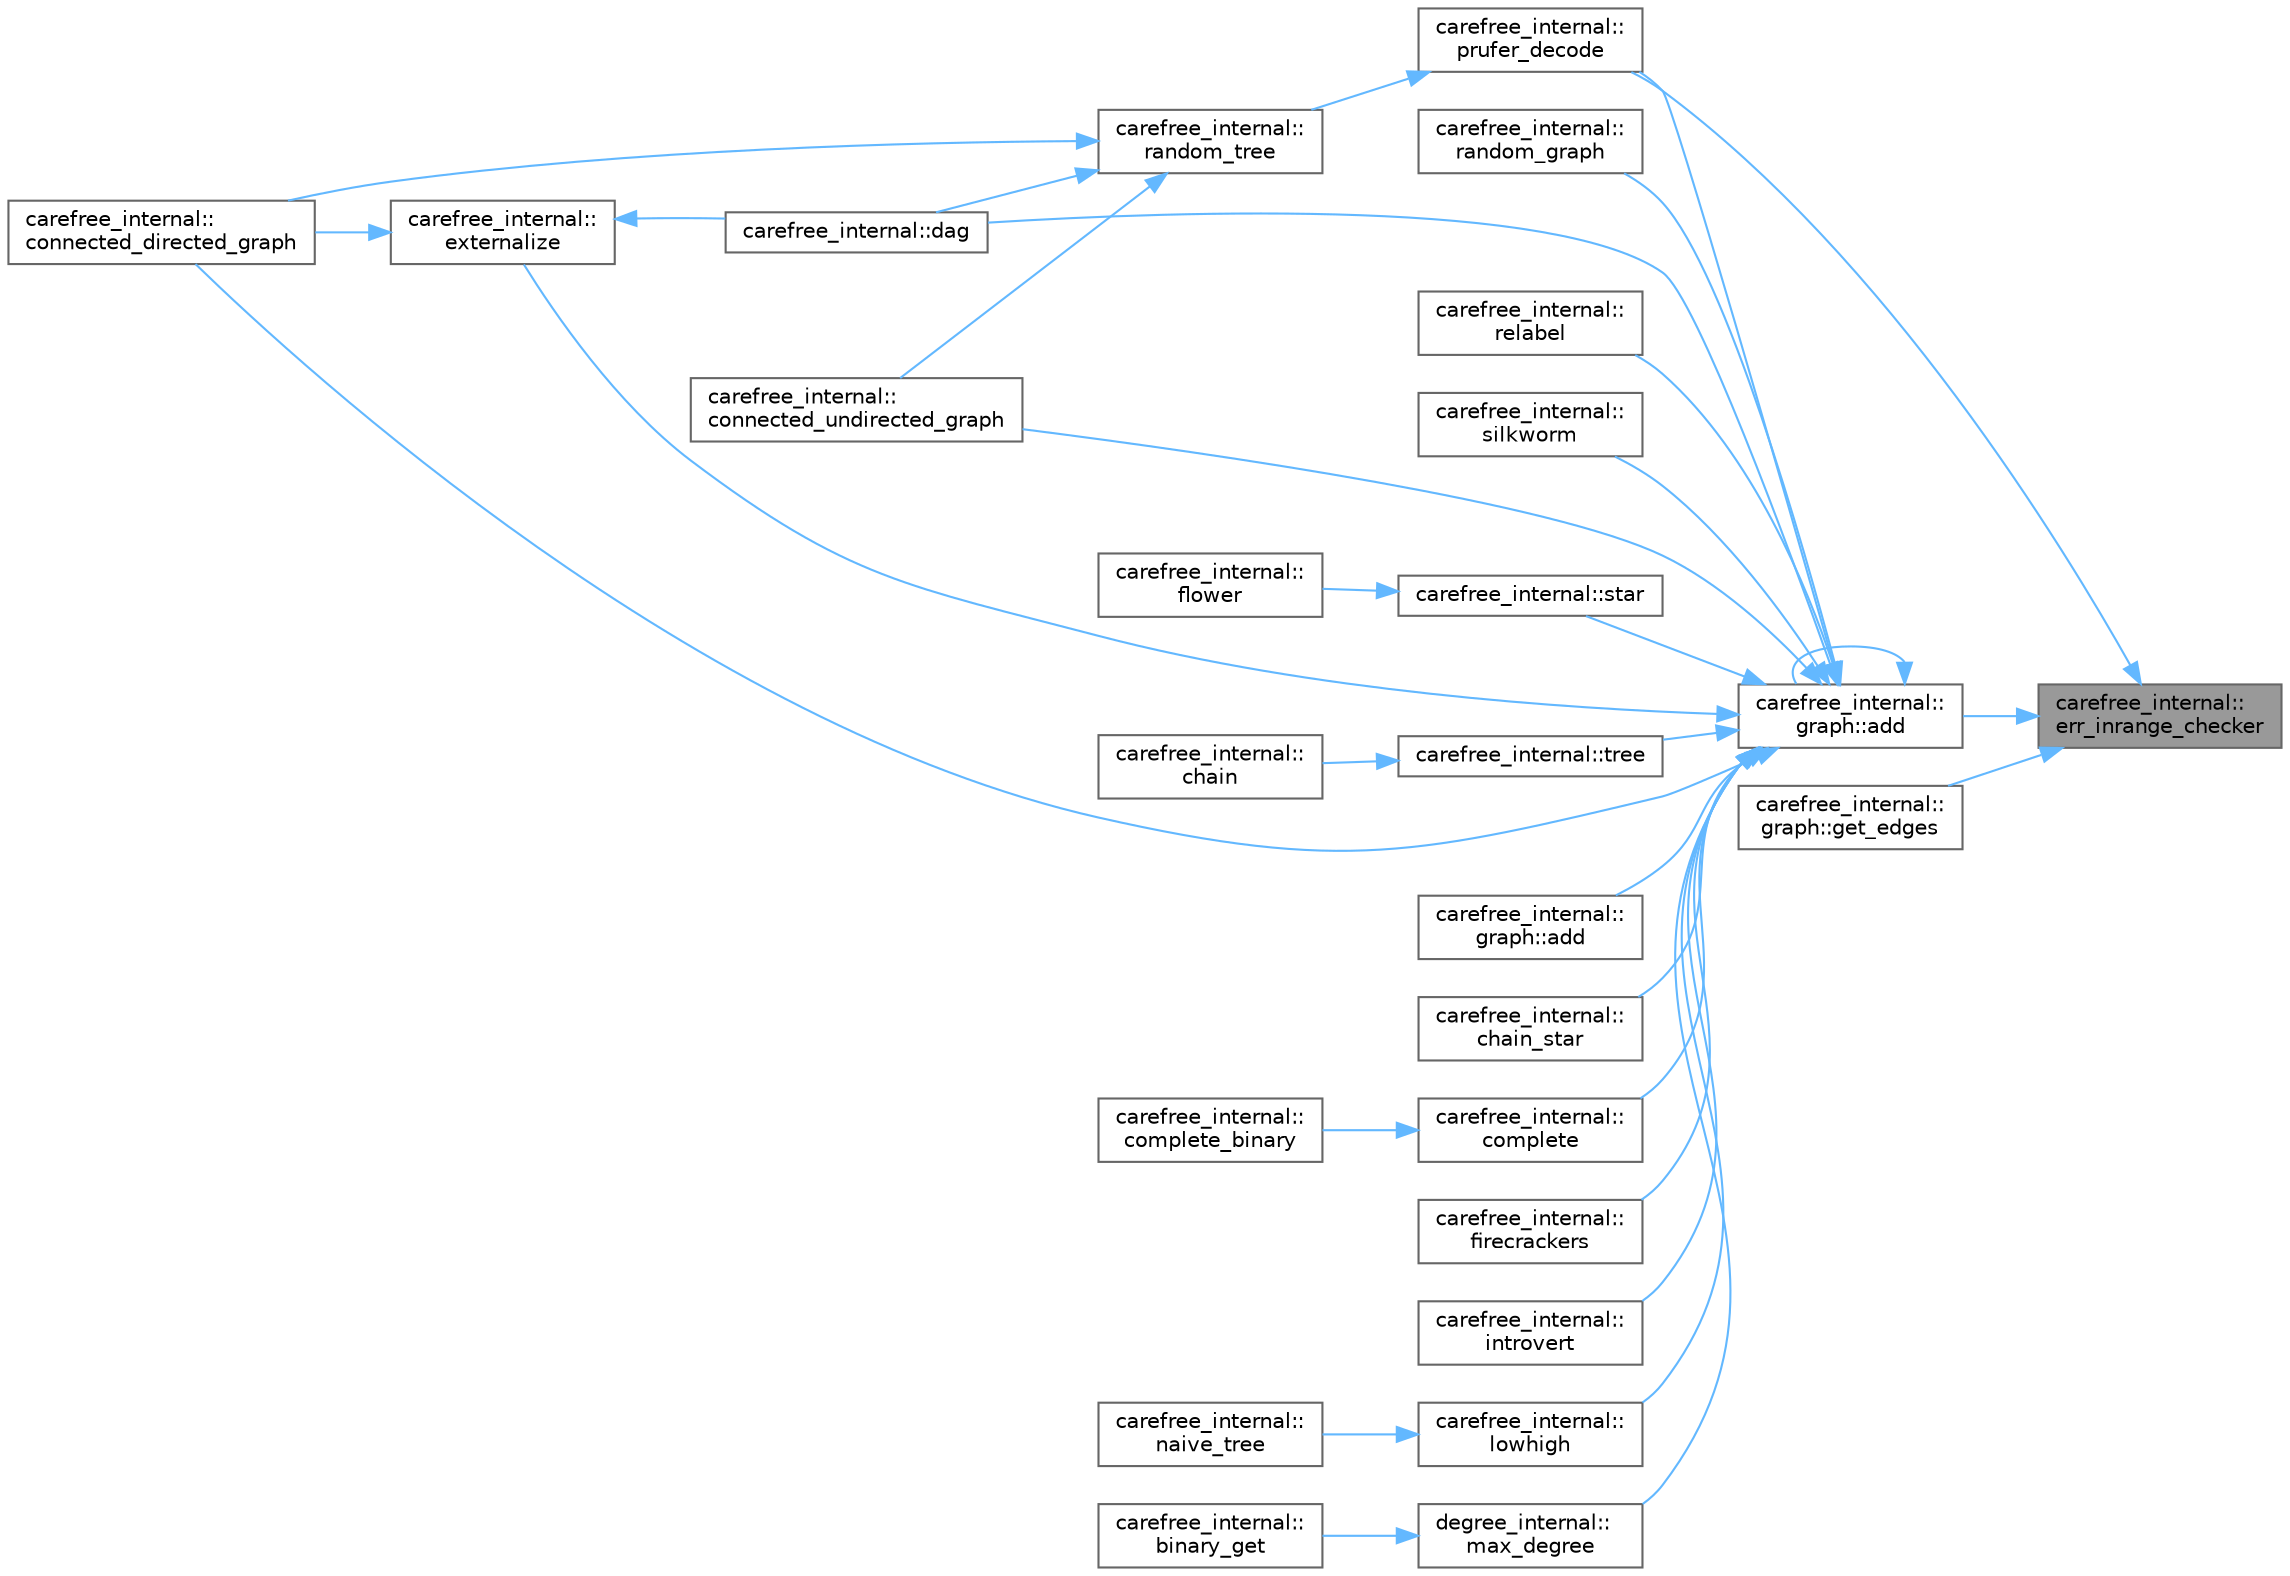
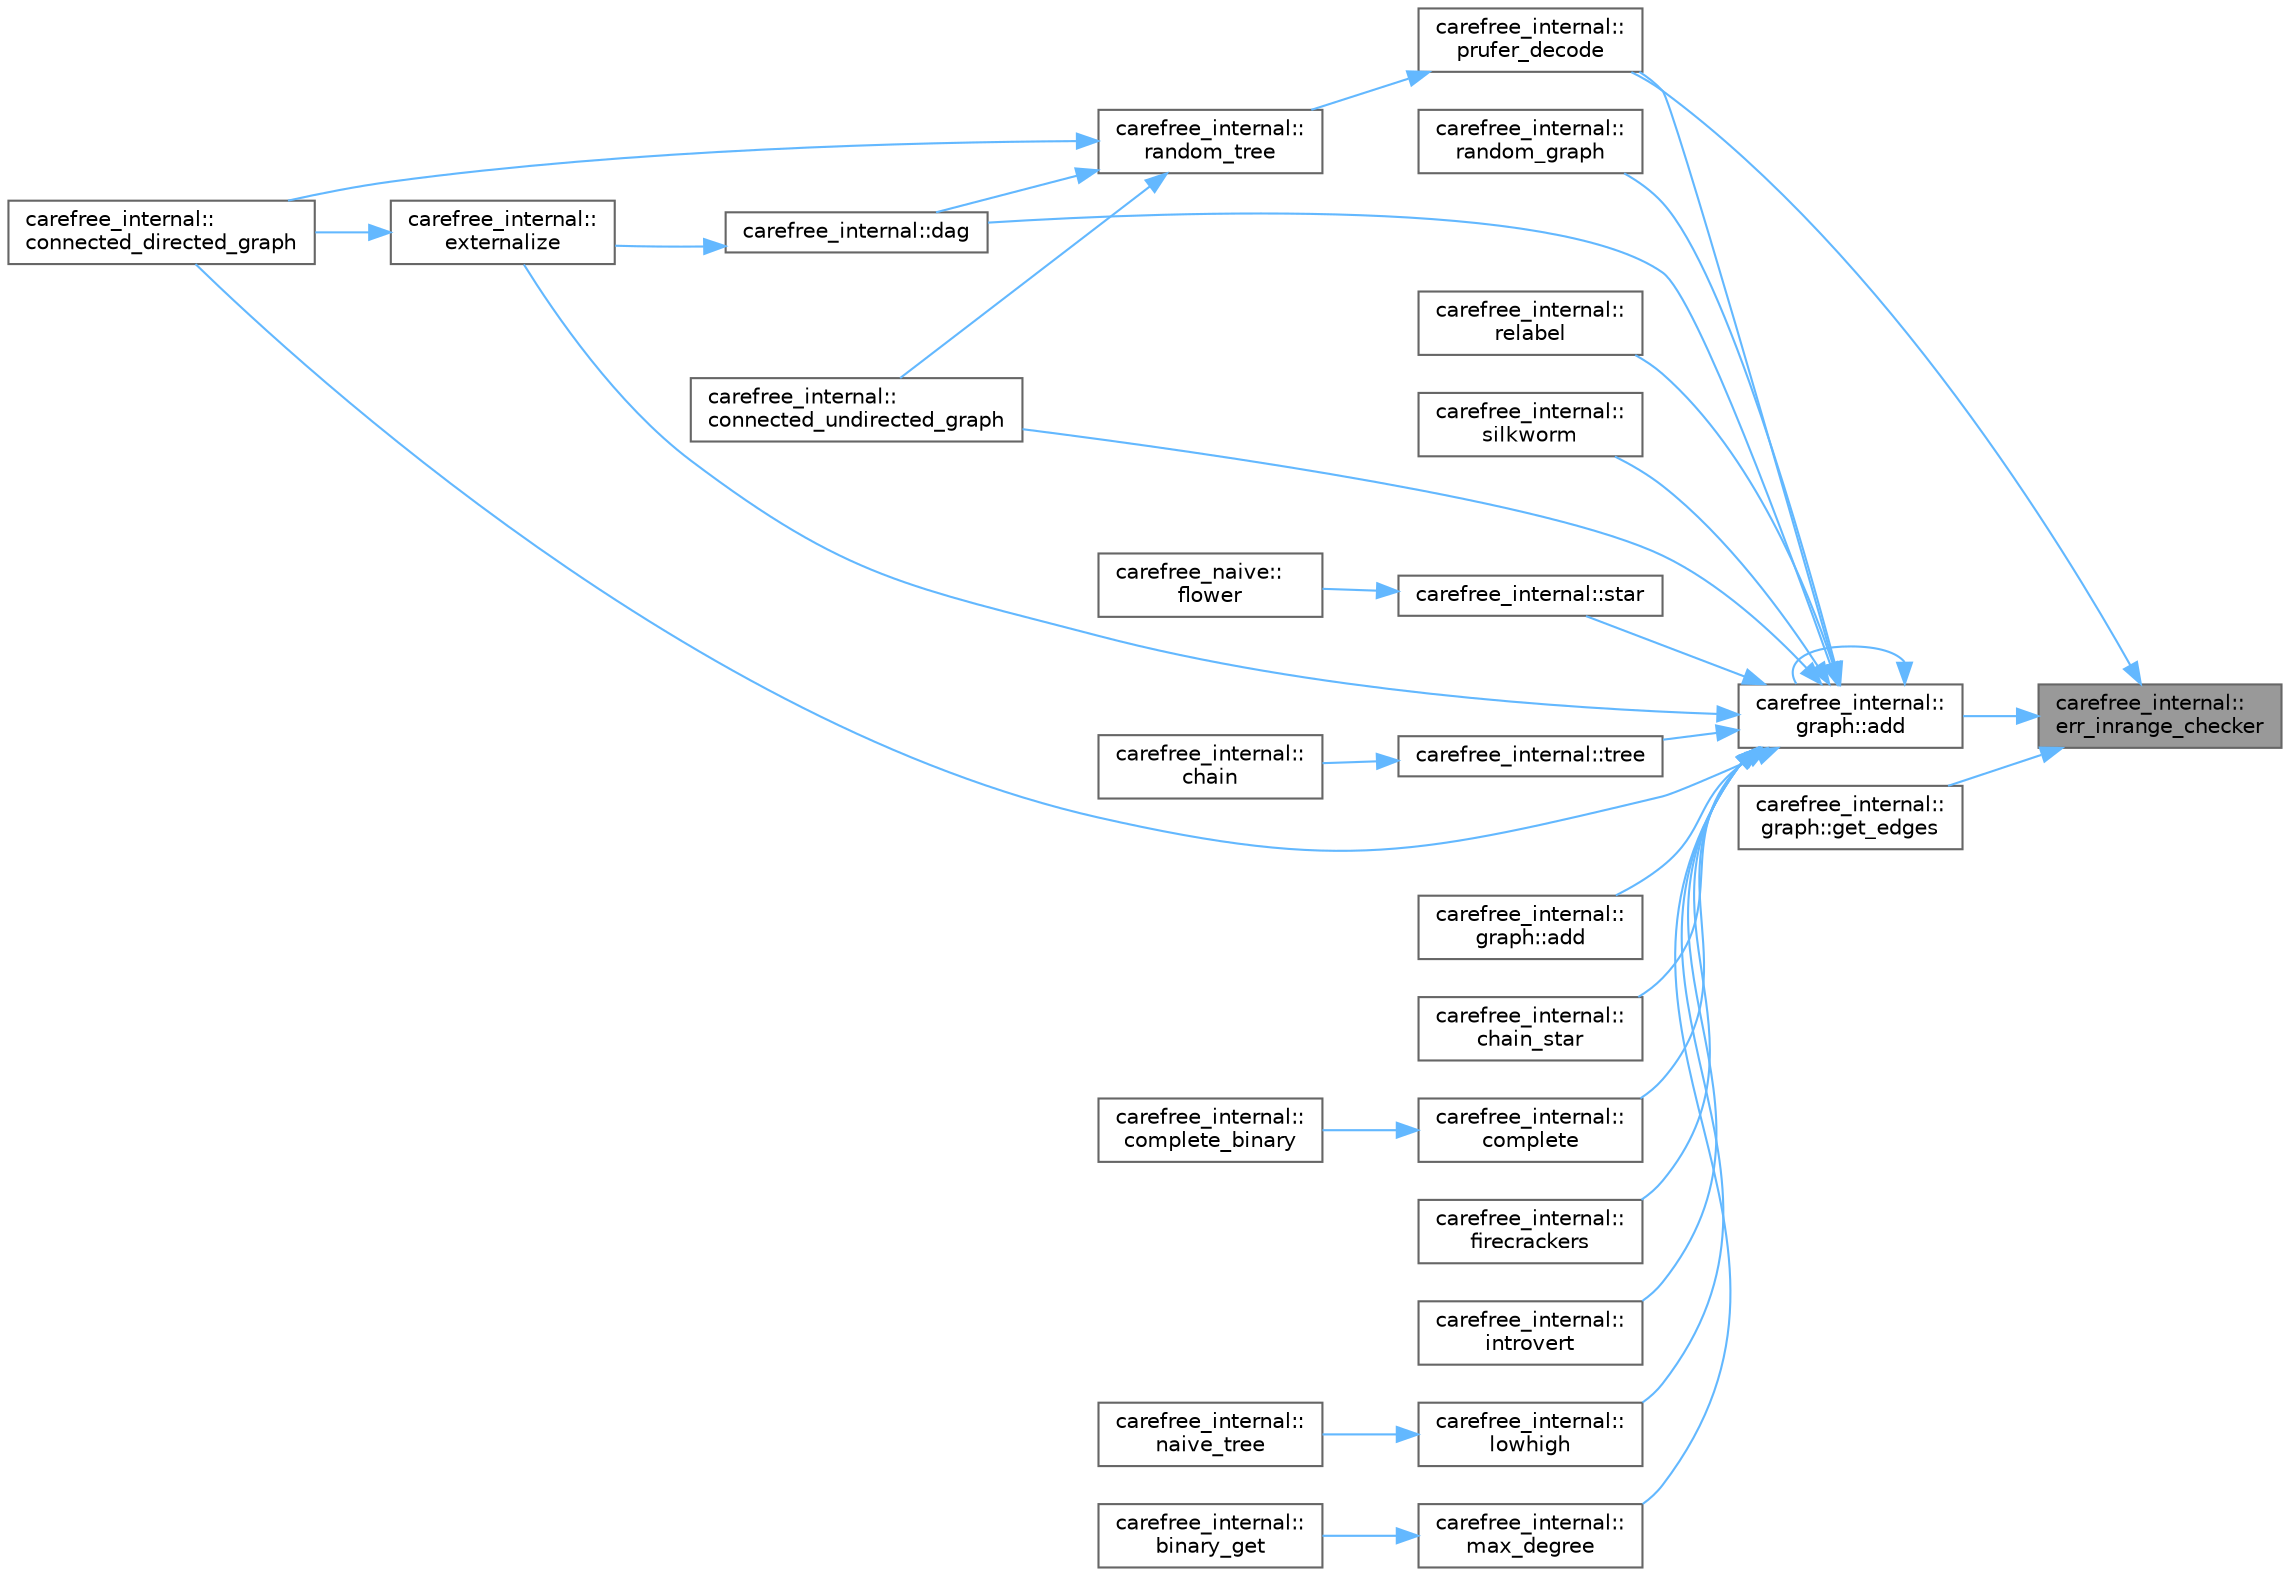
edge "carefree_internal::dag" -> "carefree_internal:: externalize": reversed
node "carefree_internal:: flower": label "carefree_internal:: flower" -> "carefree_naive:: flower"
node "degree_internal:: max_degree": label "degree_internal:: max_degree" -> "carefree_internal:: max_degree"
